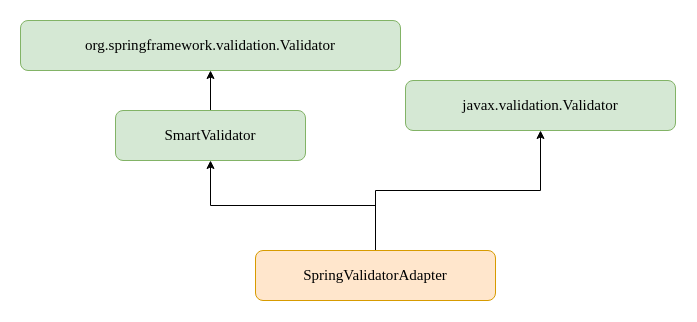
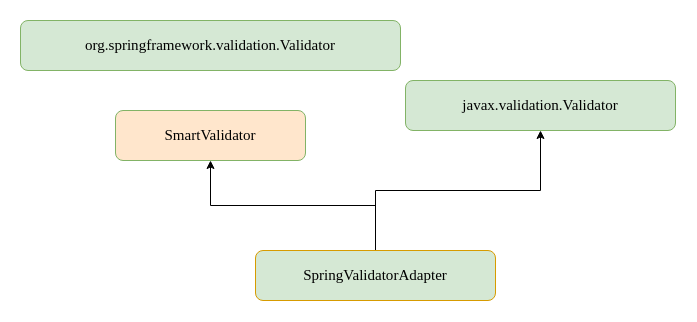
edge "SmartValidator" -> "org.springframework.validation.Validator": removed
node "SmartValidator": fillcolor #d5e8d4 -> #ffe6cc
node "SpringValidatorAdapter": fillcolor #ffe6cc -> #d5e8d4
